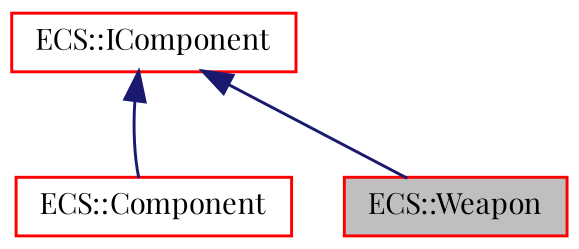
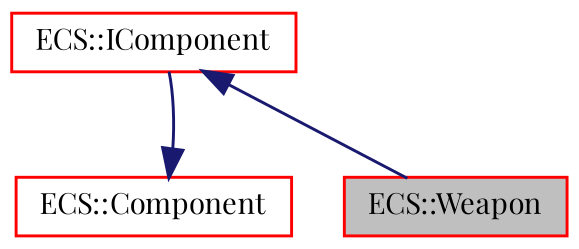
edge "ECS::Component" -> "ECS::IComponent": reversed
